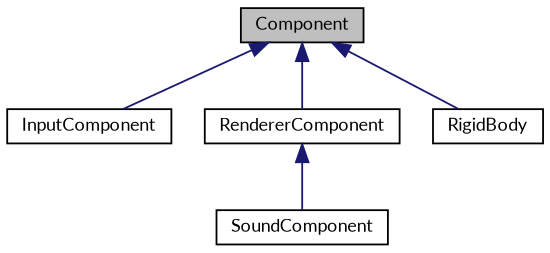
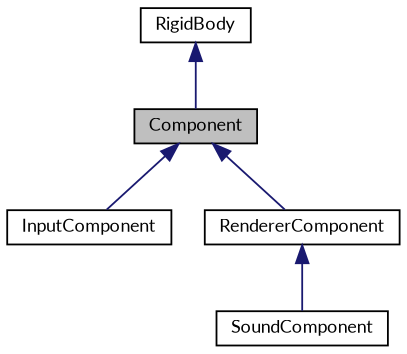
edge "RigidBody" -> "Component": reversed
